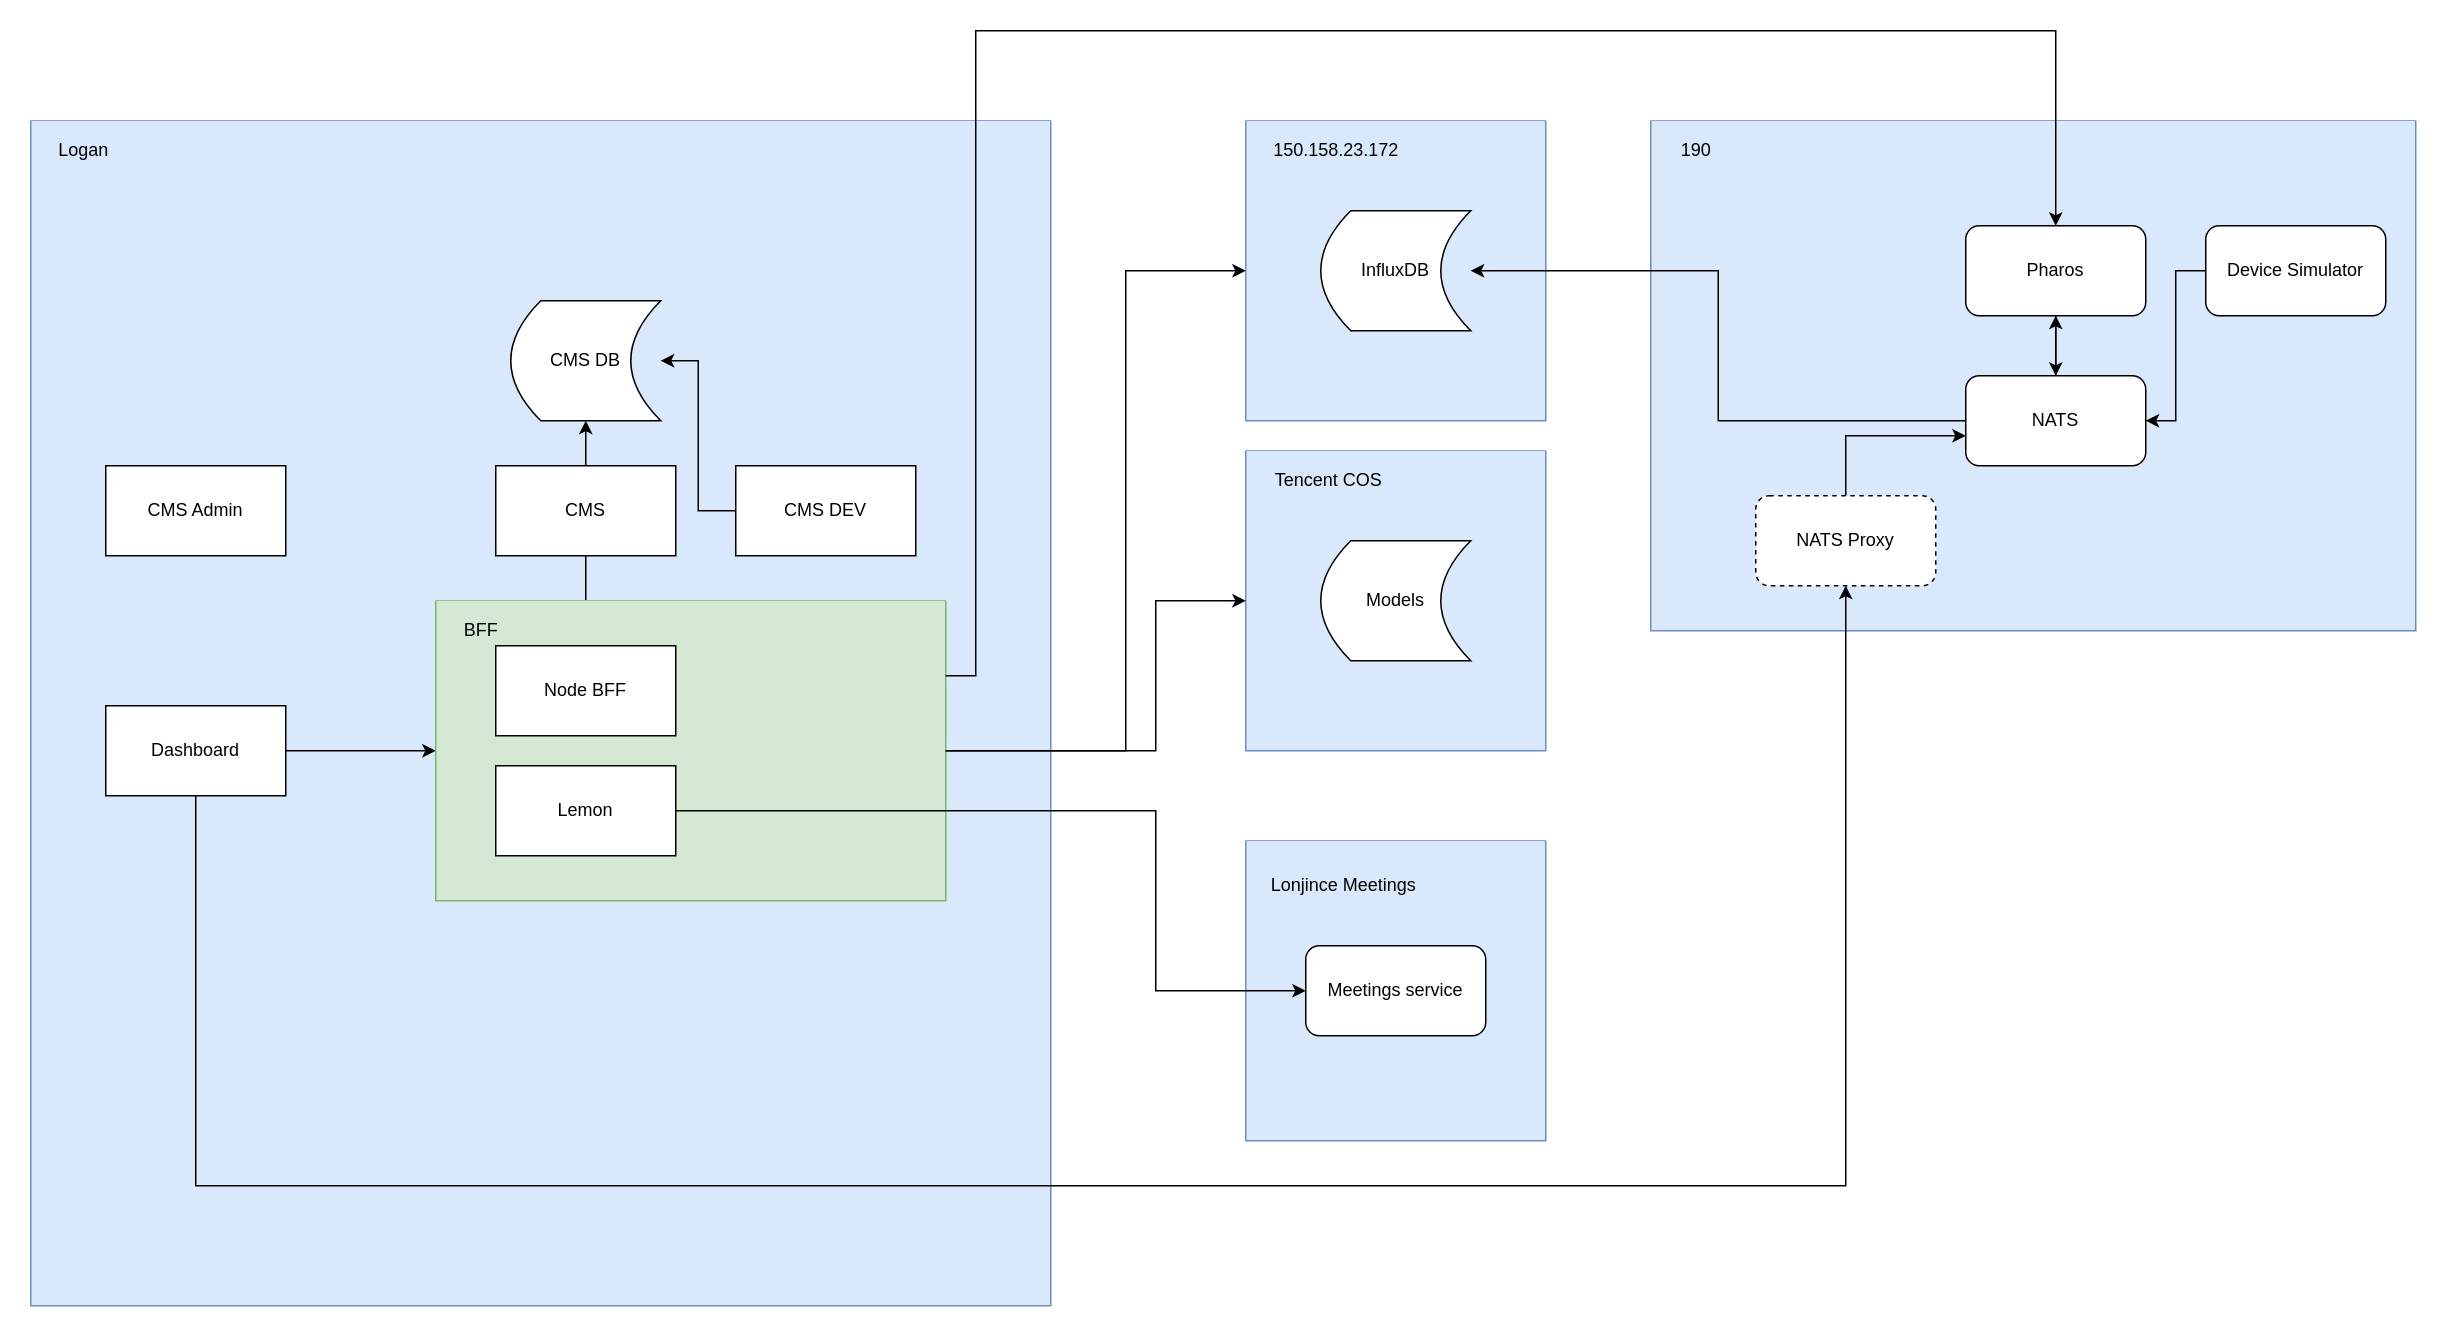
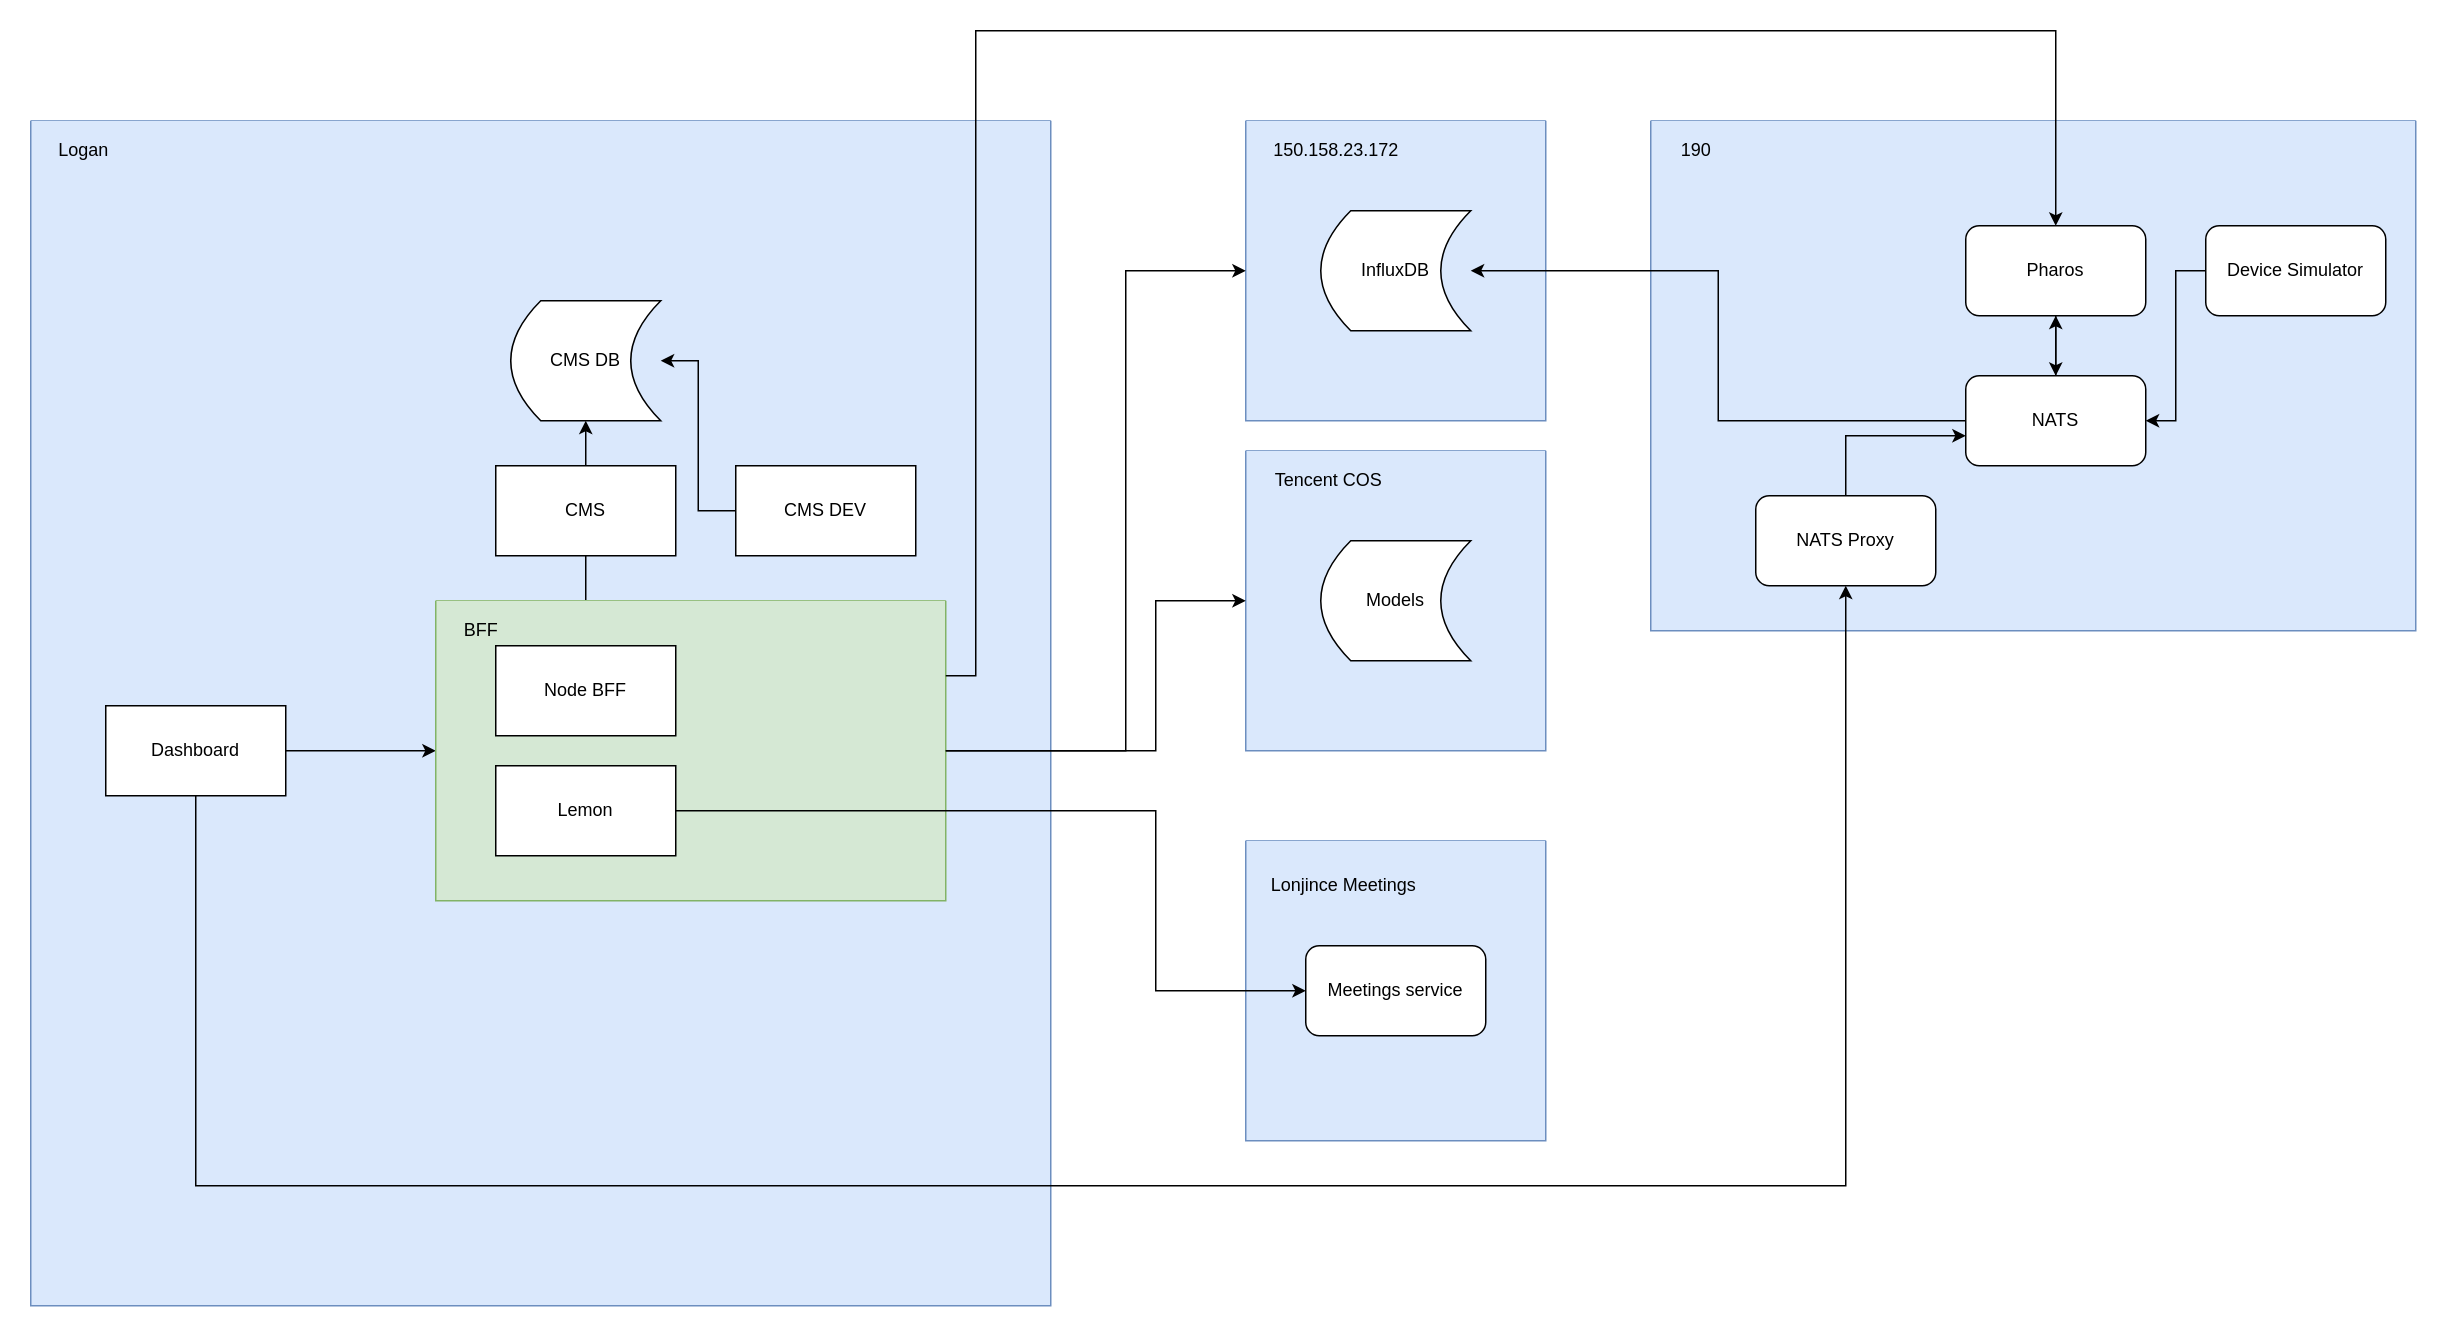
node "CMS Admin": removed
node "NATS Proxy": style dashed -> solid
